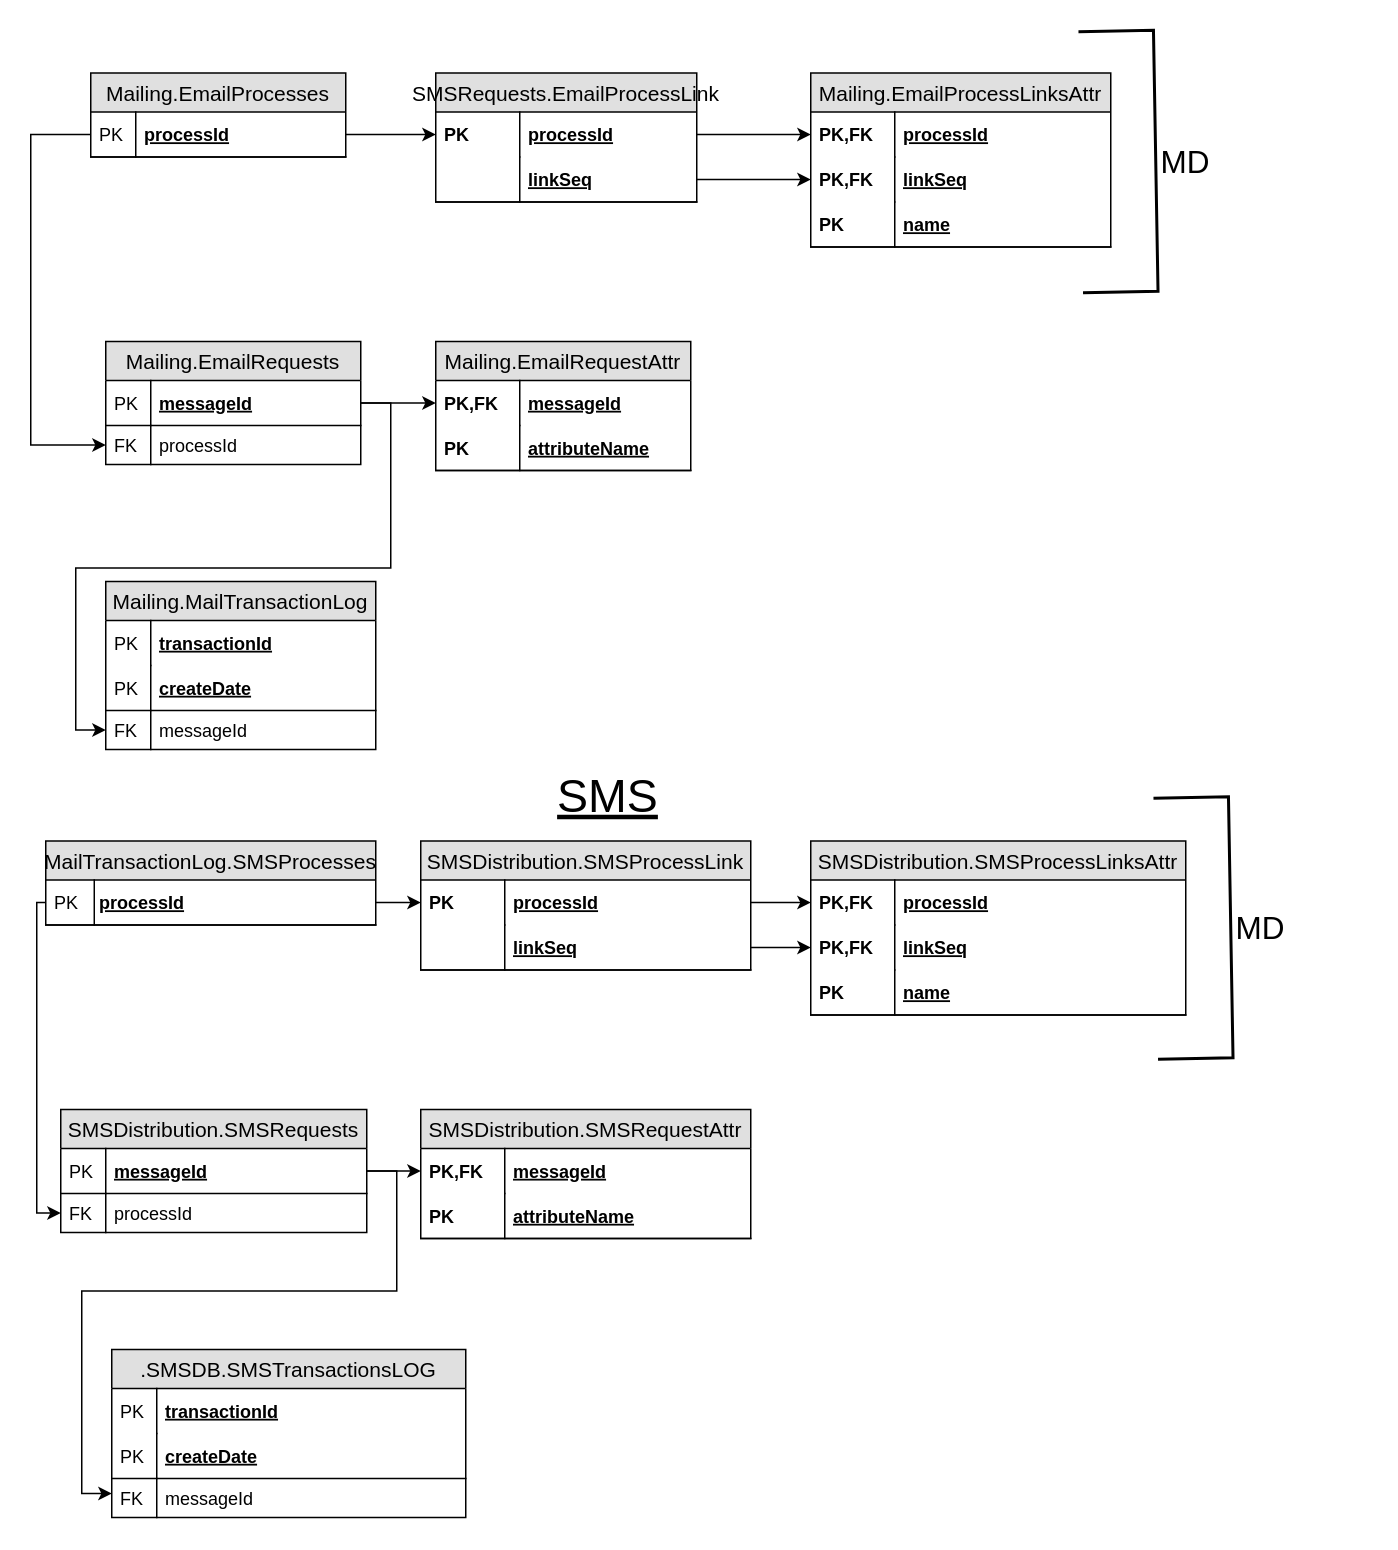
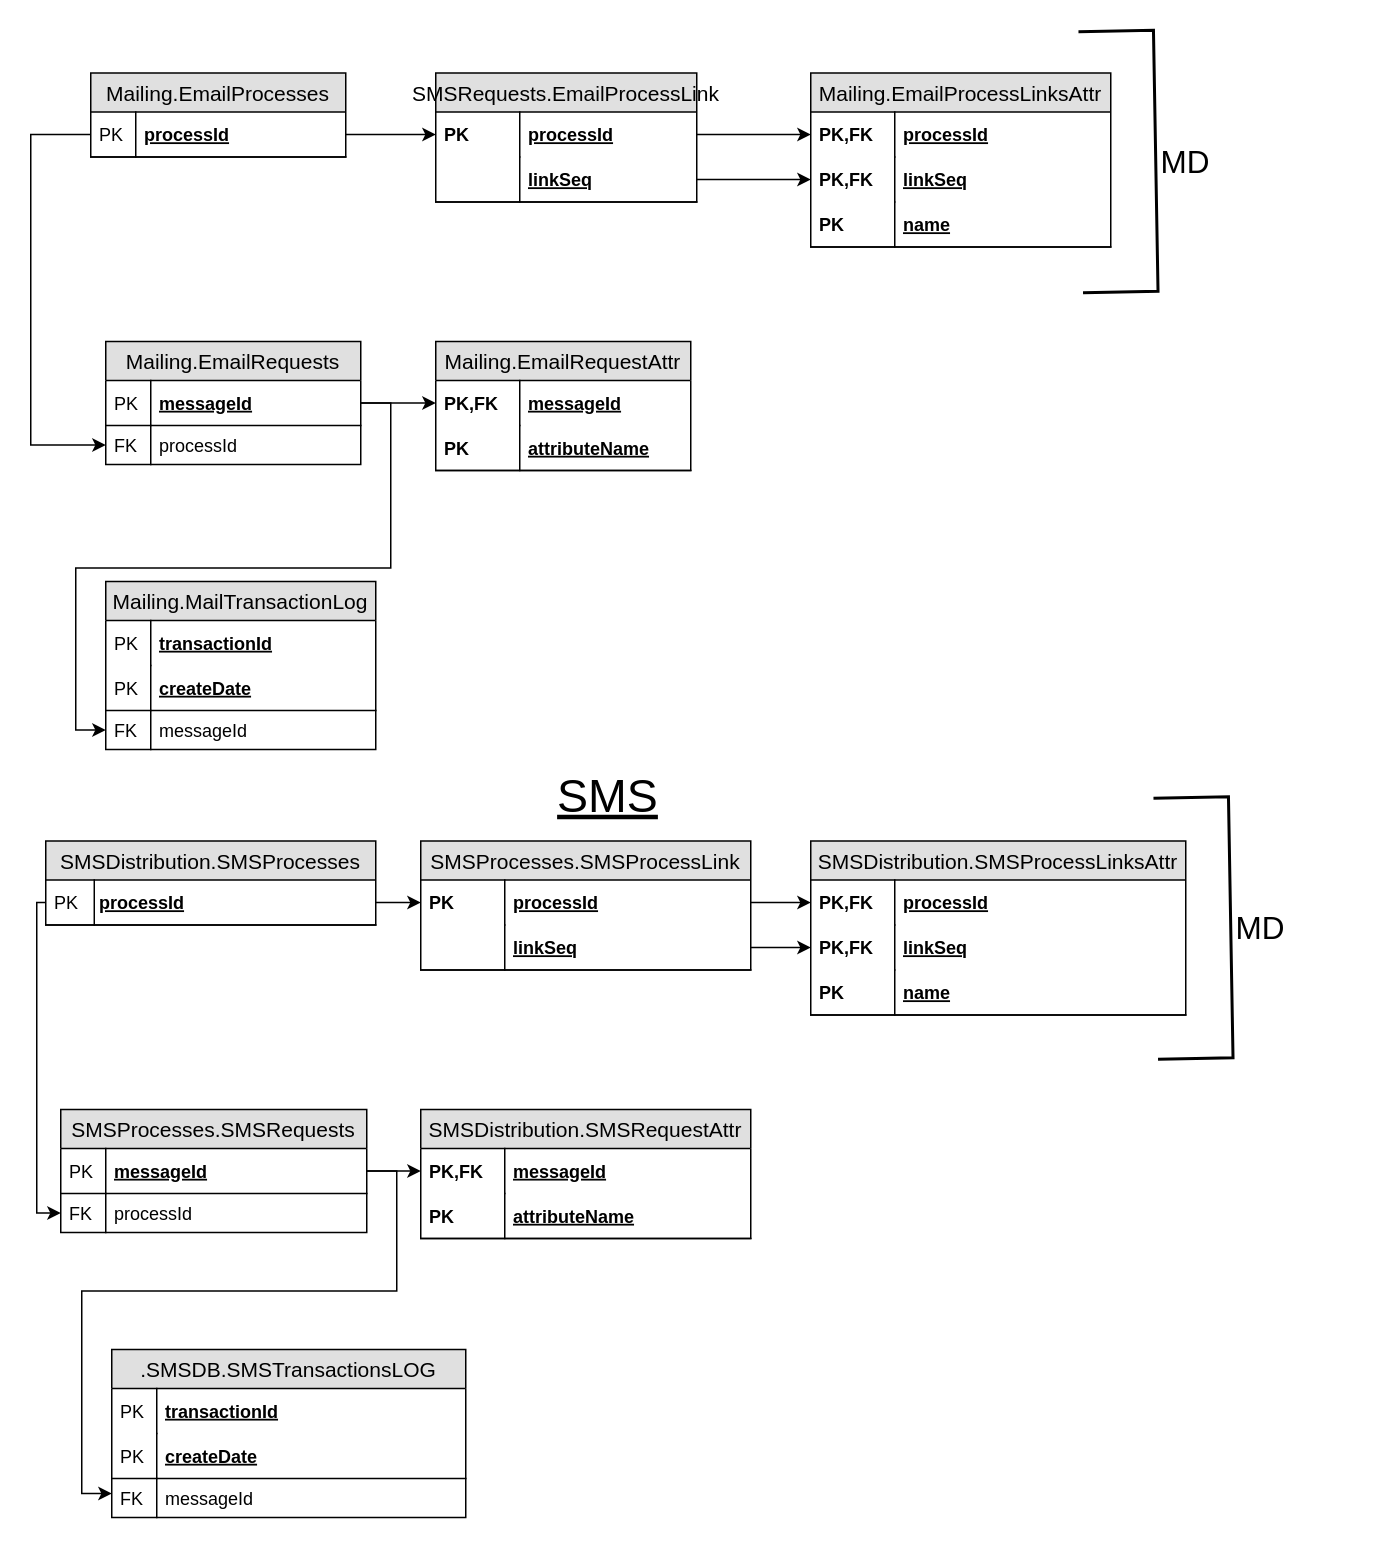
node "MailTransactionLog.SMSProcesses": label "MailTransactionLog.SMSProcesses" -> "SMSDistribution.SMSProcesses"
node "SMSDistribution.SMSProcessLink": label "SMSDistribution.SMSProcessLink" -> "SMSProcesses.SMSProcessLink"
node "SMSDistribution.SMSRequests": label "SMSDistribution.SMSRequests" -> "SMSProcesses.SMSRequests"
